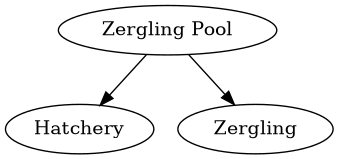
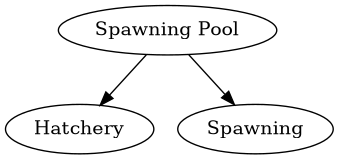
node "Zergling Pool": label "Zergling Pool" -> "Spawning Pool"
node "Zergling": label "Zergling" -> "Spawning"
